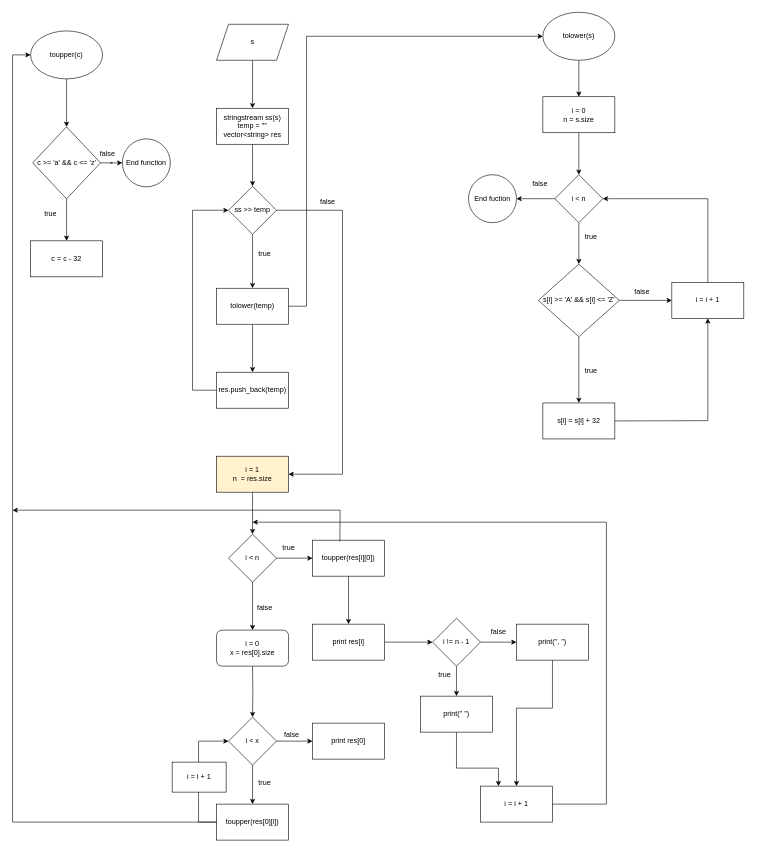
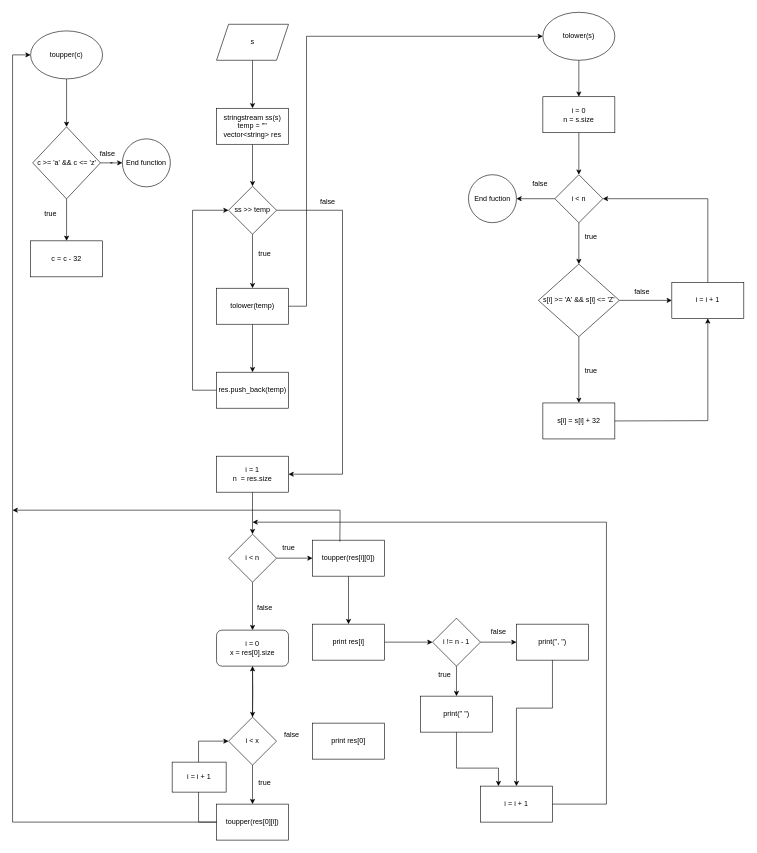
node "i = 1 n = res.size": fillcolor #fff2cc -> #ffffff
edge "i < x" -> "print res[0]": now "i < x" -> "i = 0 x = res[0].size"
